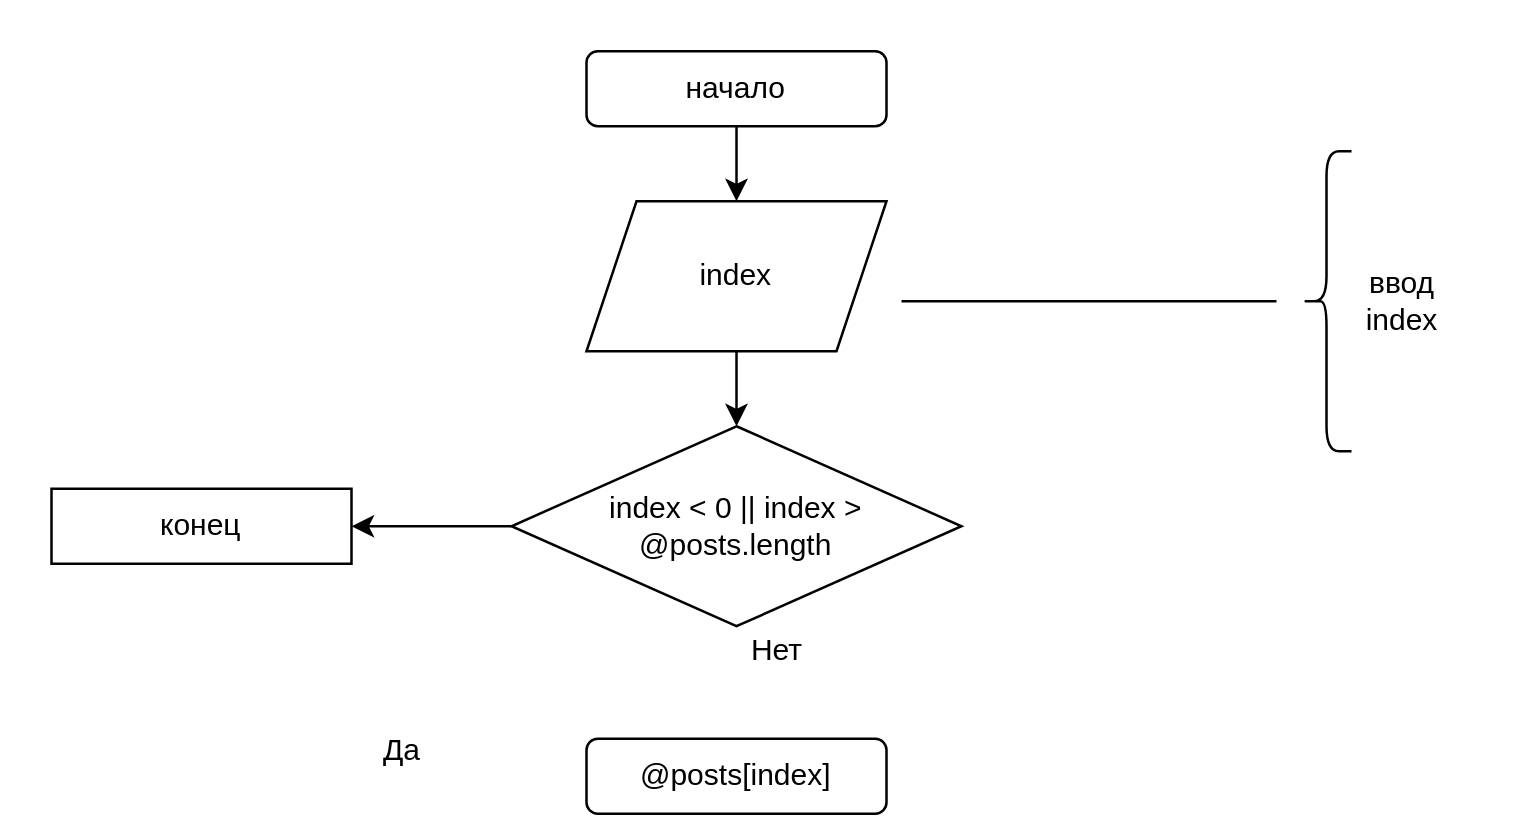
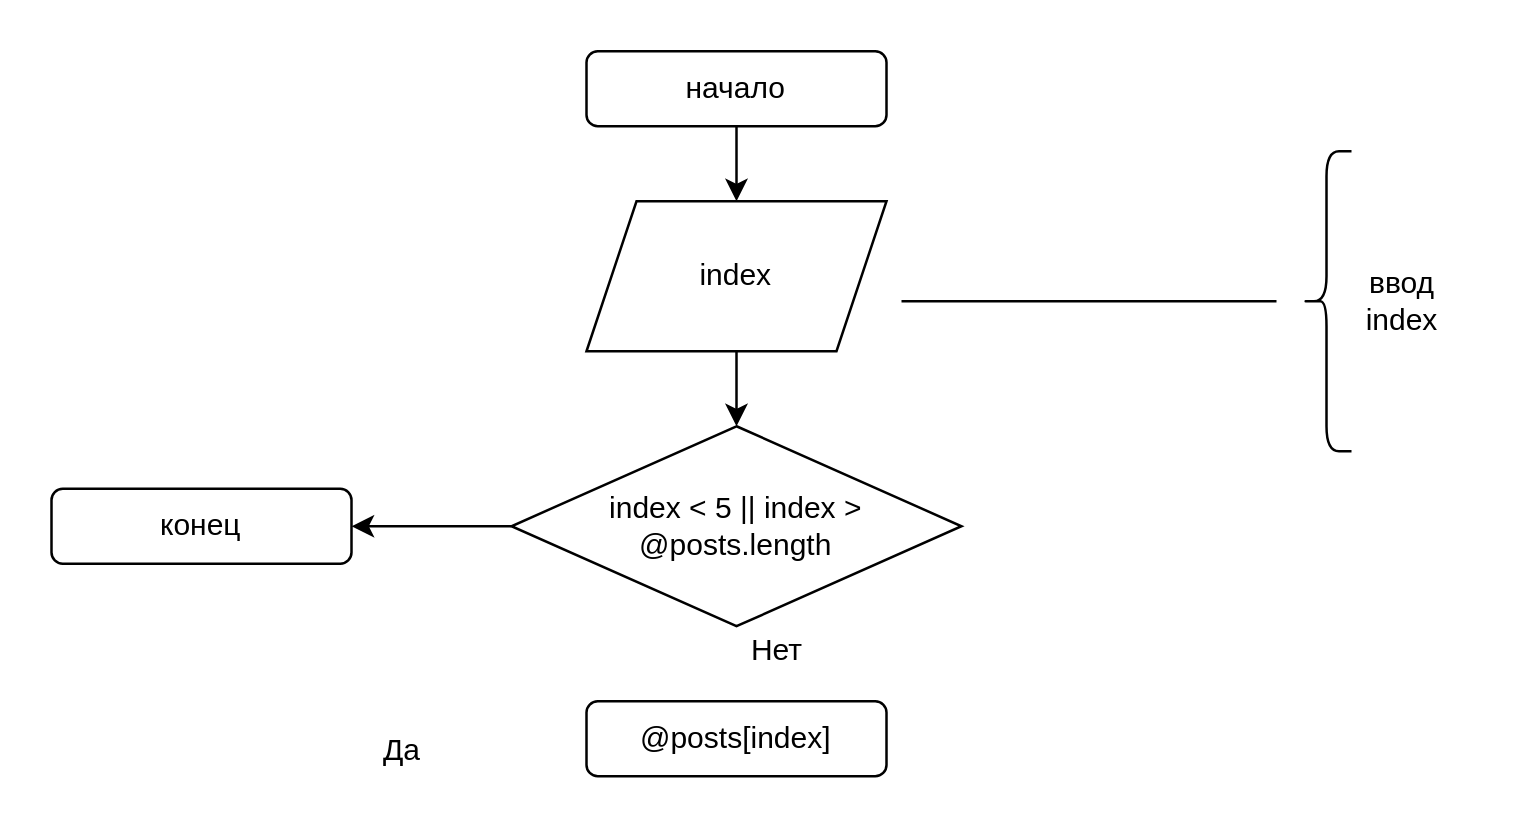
node "конец": shape rectangle -> rounded rectangle
node "index < 0 || index > @posts.length": label "index < 0 || index > @posts.length" -> "index < 5 || index > @posts.length"
node "@posts[index]": moved (736, 776) -> (736, 739)
